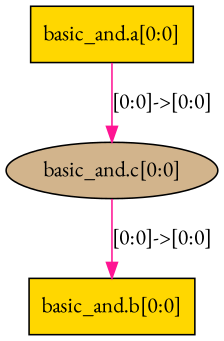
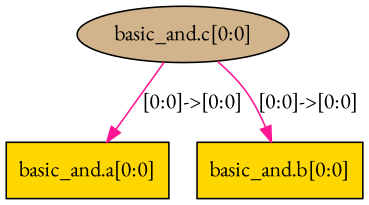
edge "basic_and.a[0:0]" -> "basic_and.c[0:0]": reversed
